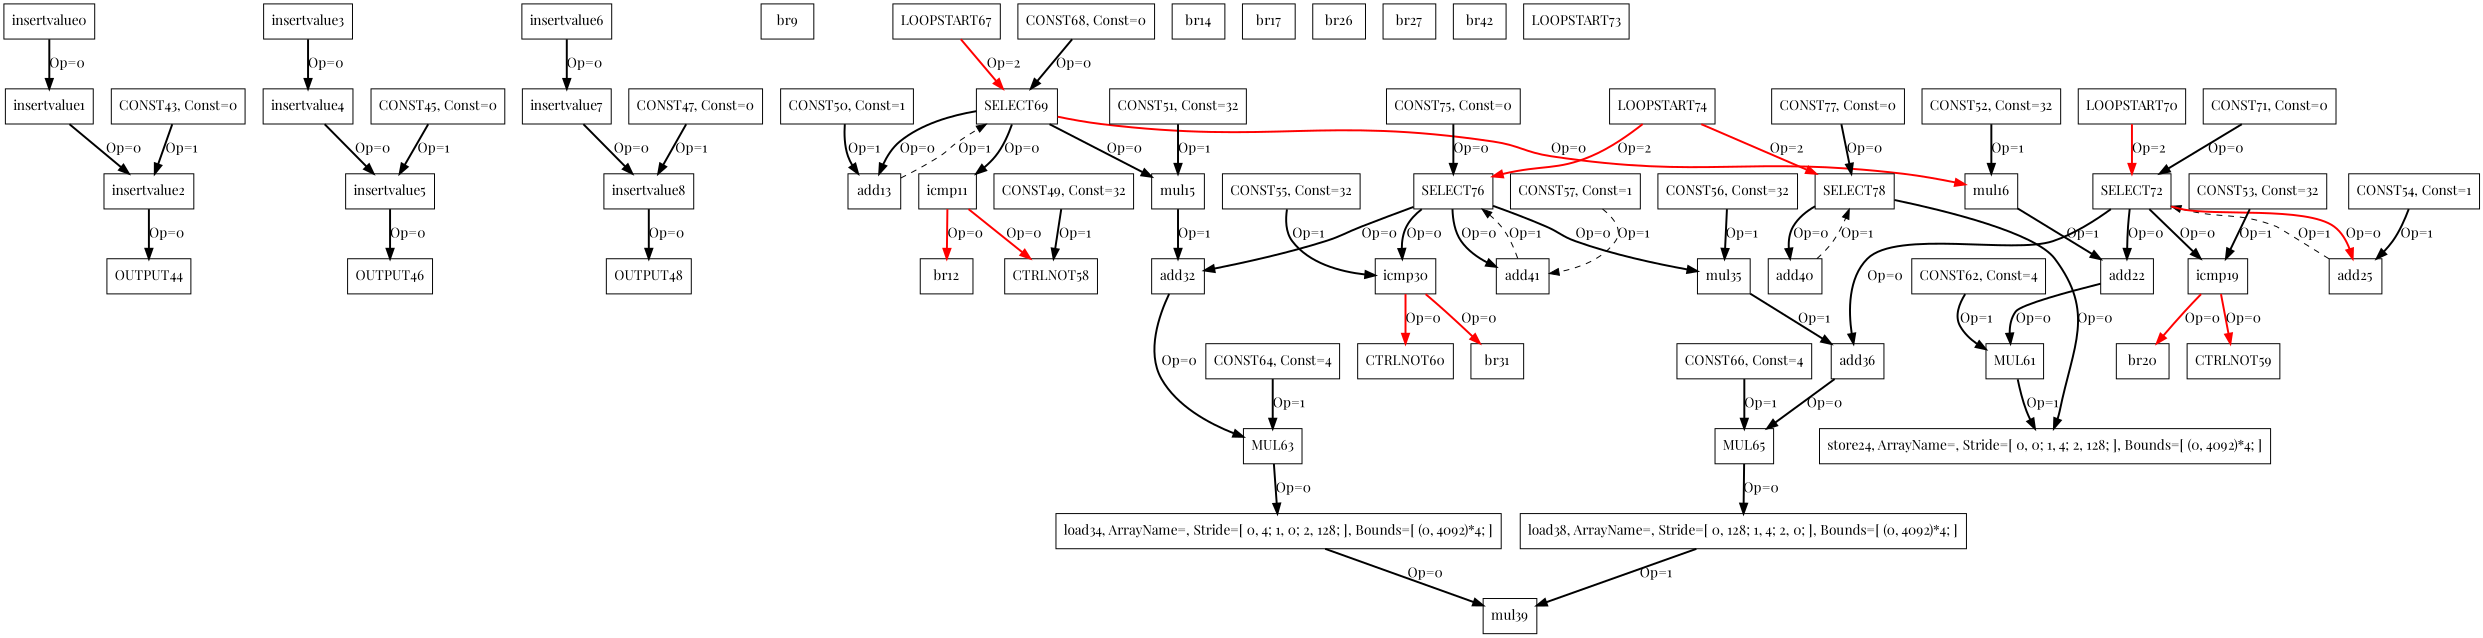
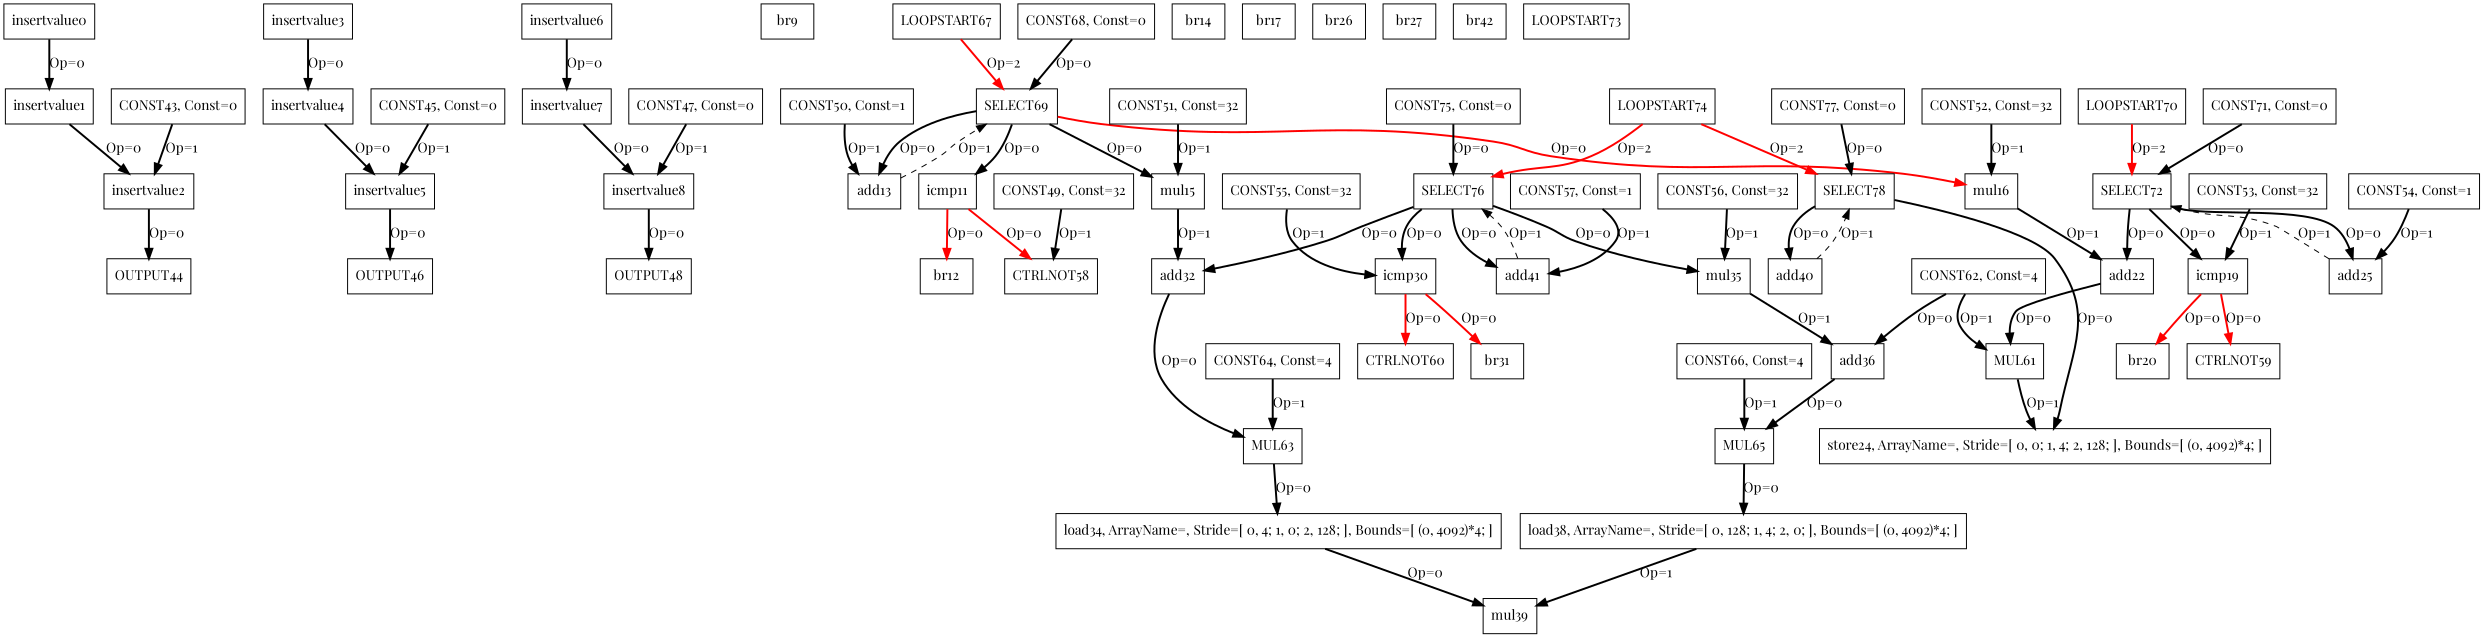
edge "SELECT72" -> "add25": color red -> black
edge "SELECT72" -> "add36": now "CONST62, Const=4" -> "add36"
edge "CONST57, Const=1" -> "add41": style dashed -> bold
